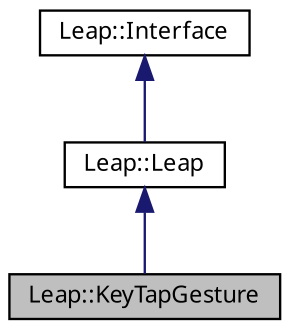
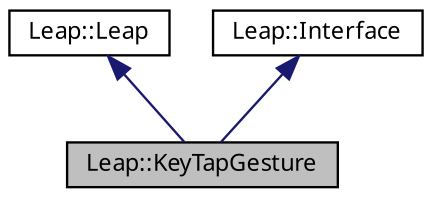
edge "Leap::Leap" -> "Leap::Interface": now "Leap::KeyTapGesture" -> "Leap::Interface"
